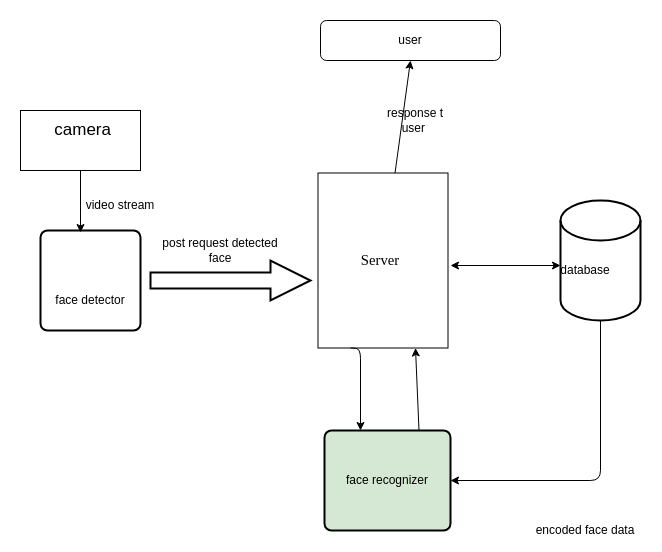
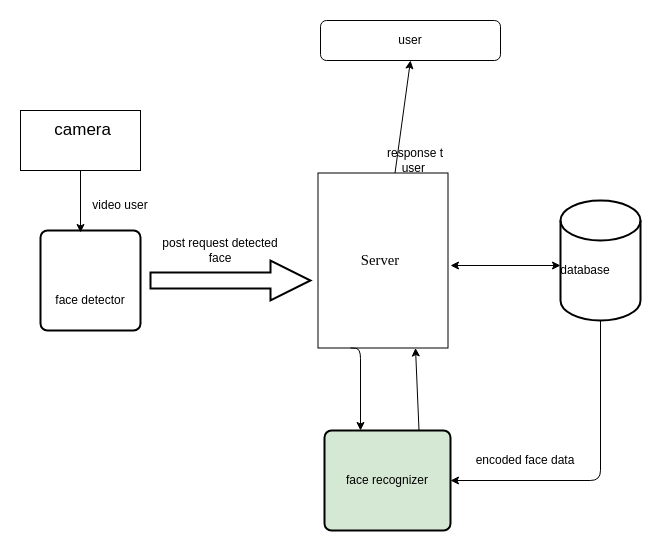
node "response t user": moved (416, 121) -> (416, 161)
node "video stream": label "video stream" -> "video user"
node "encoded face data": moved (586, 531) -> (526, 461)
